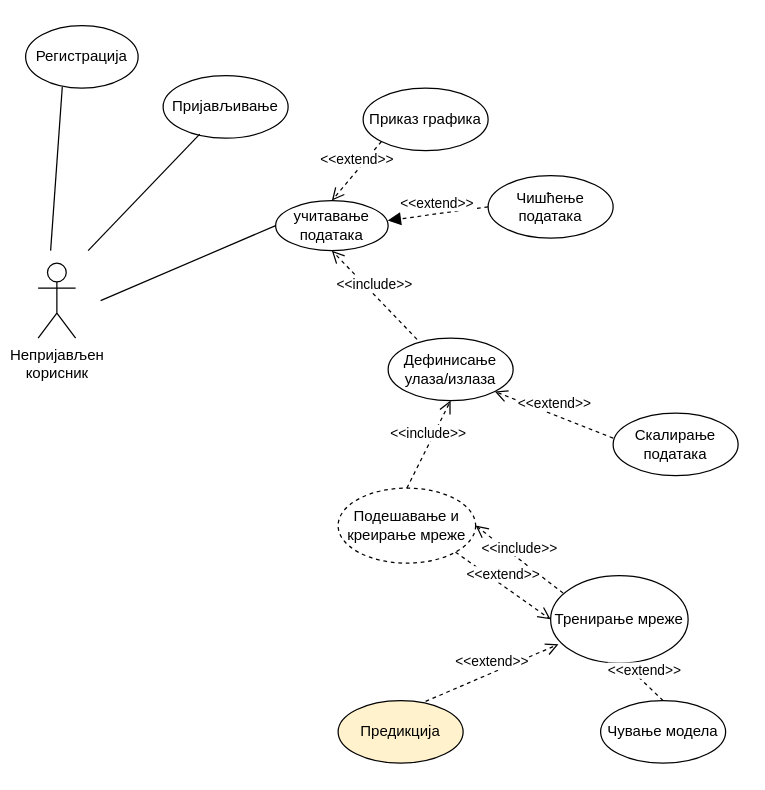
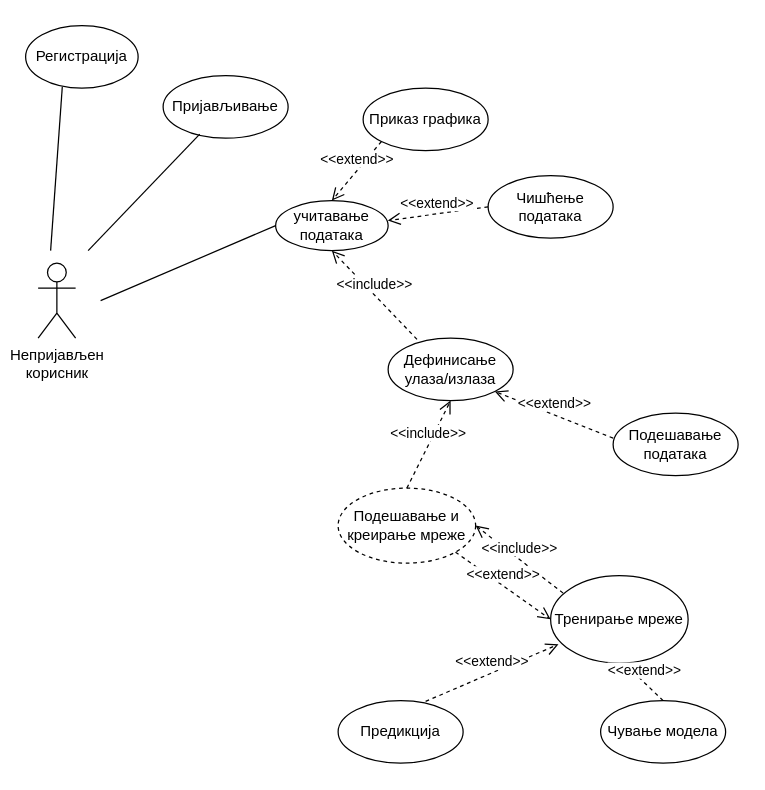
edge "Чишћење података" -> "учитавање података": arrowhead block -> open
node "Скалирање података": label "Скалирање података" -> "Подешавање података"
node "Предикција": fillcolor #fff2cc -> #ffffff
